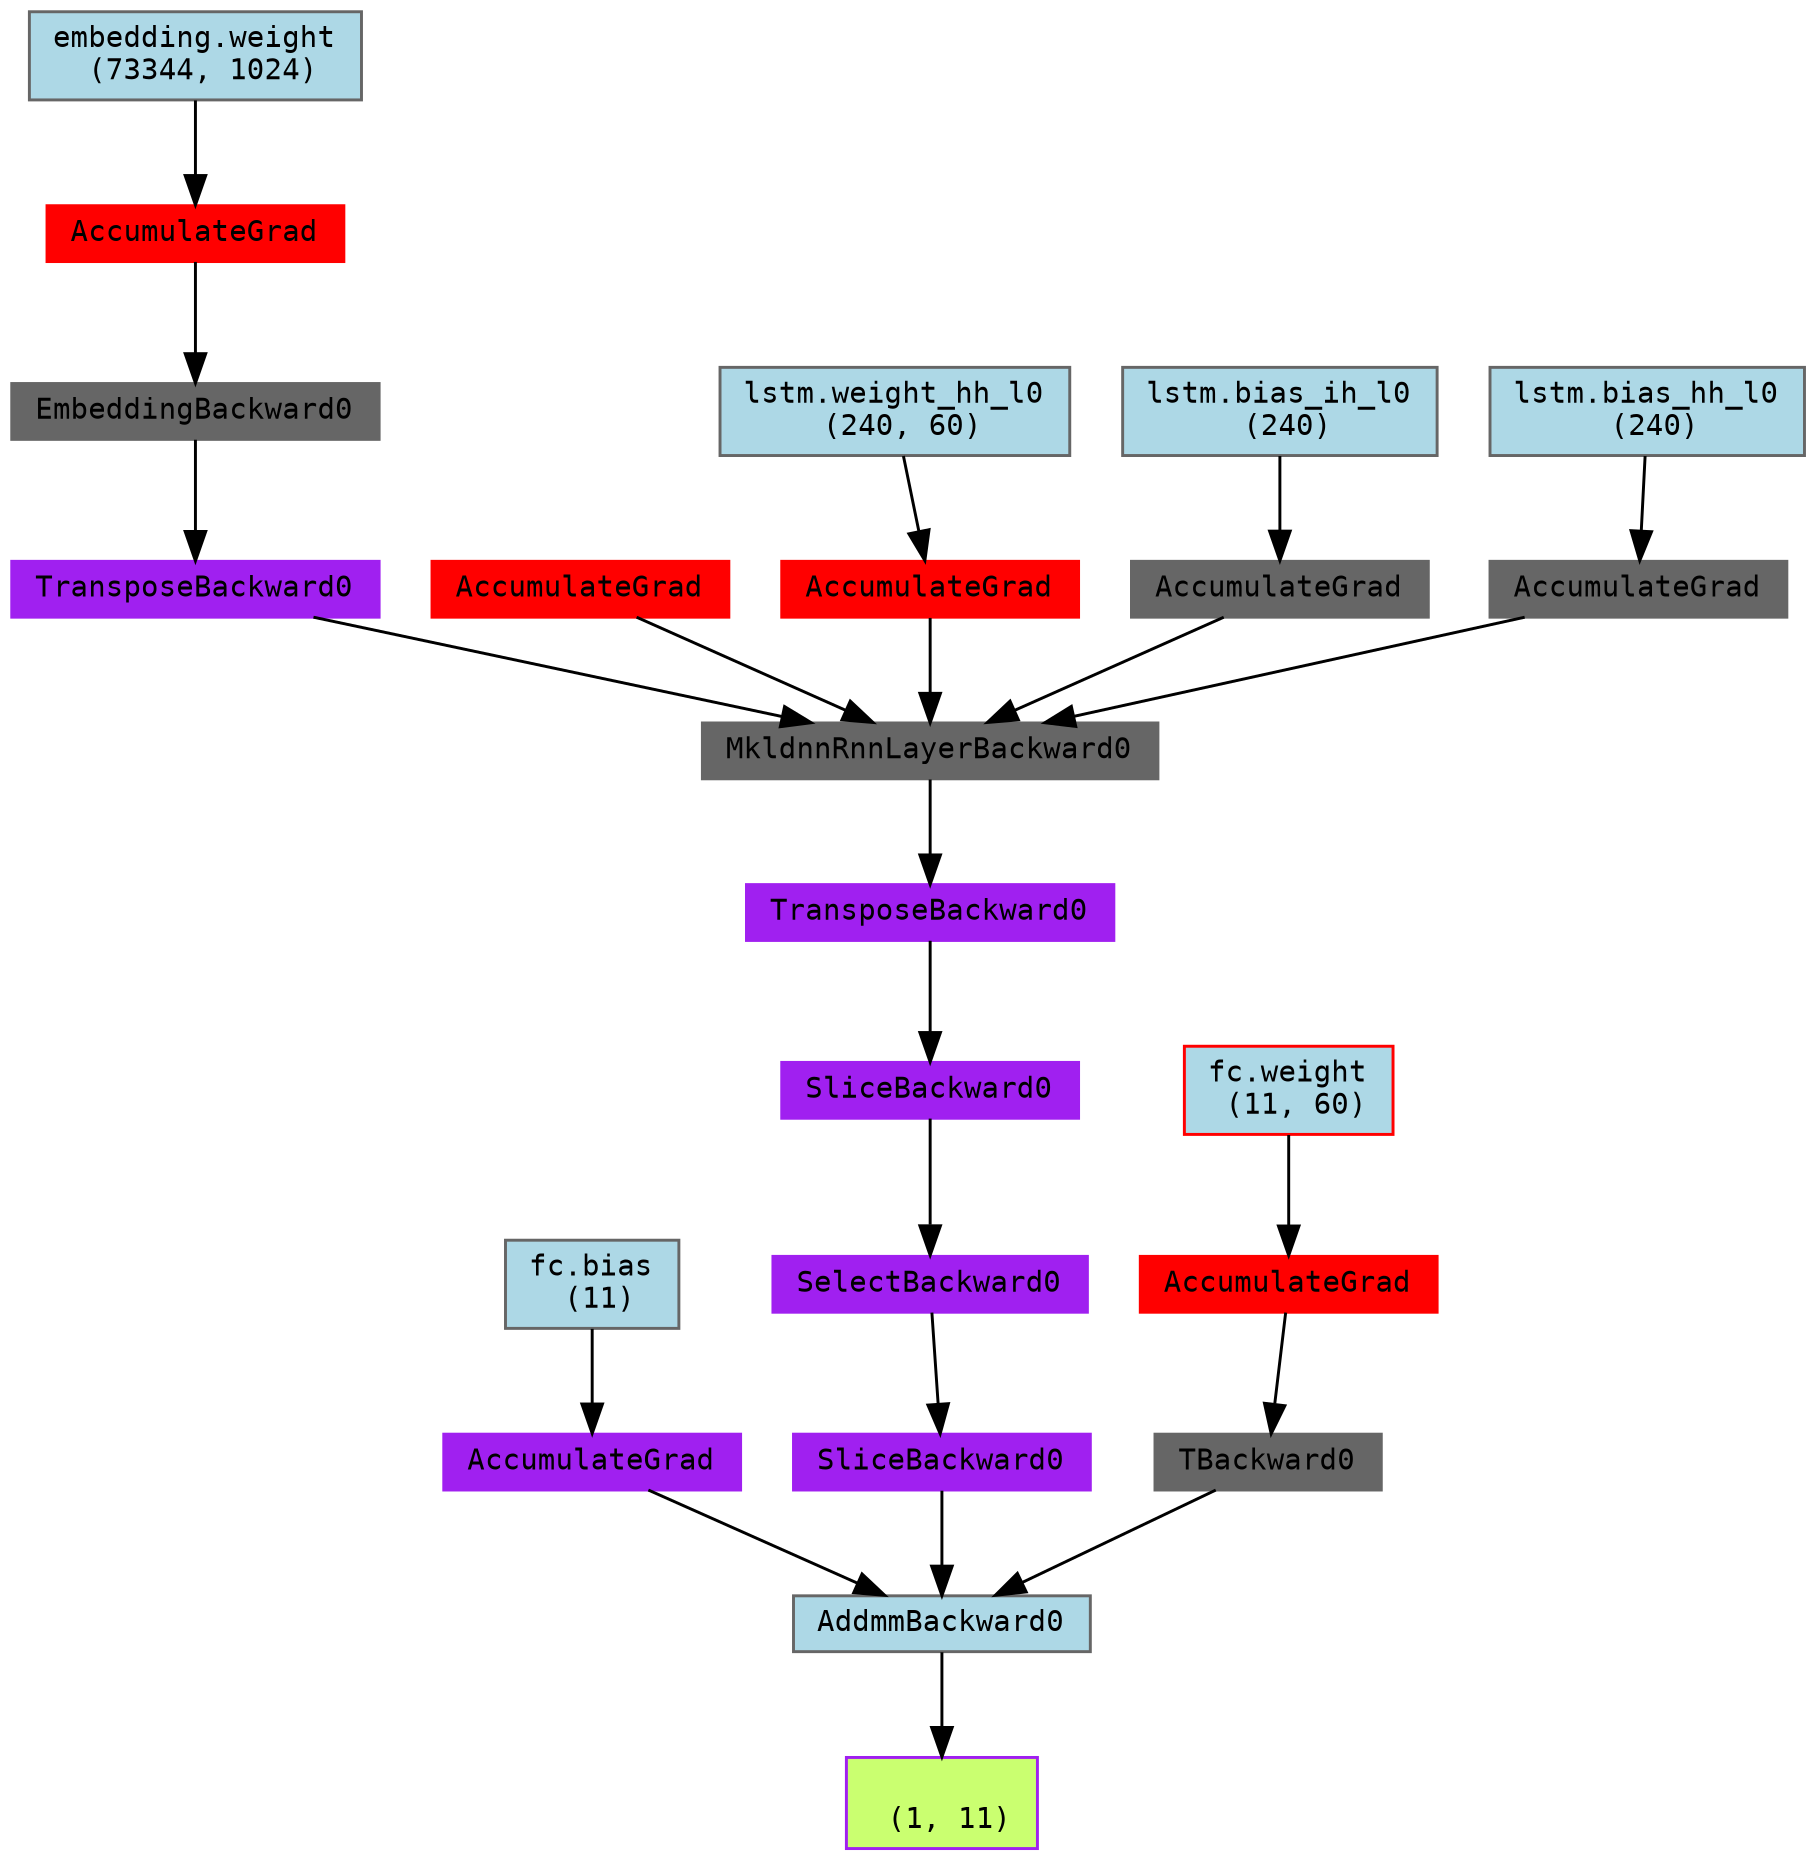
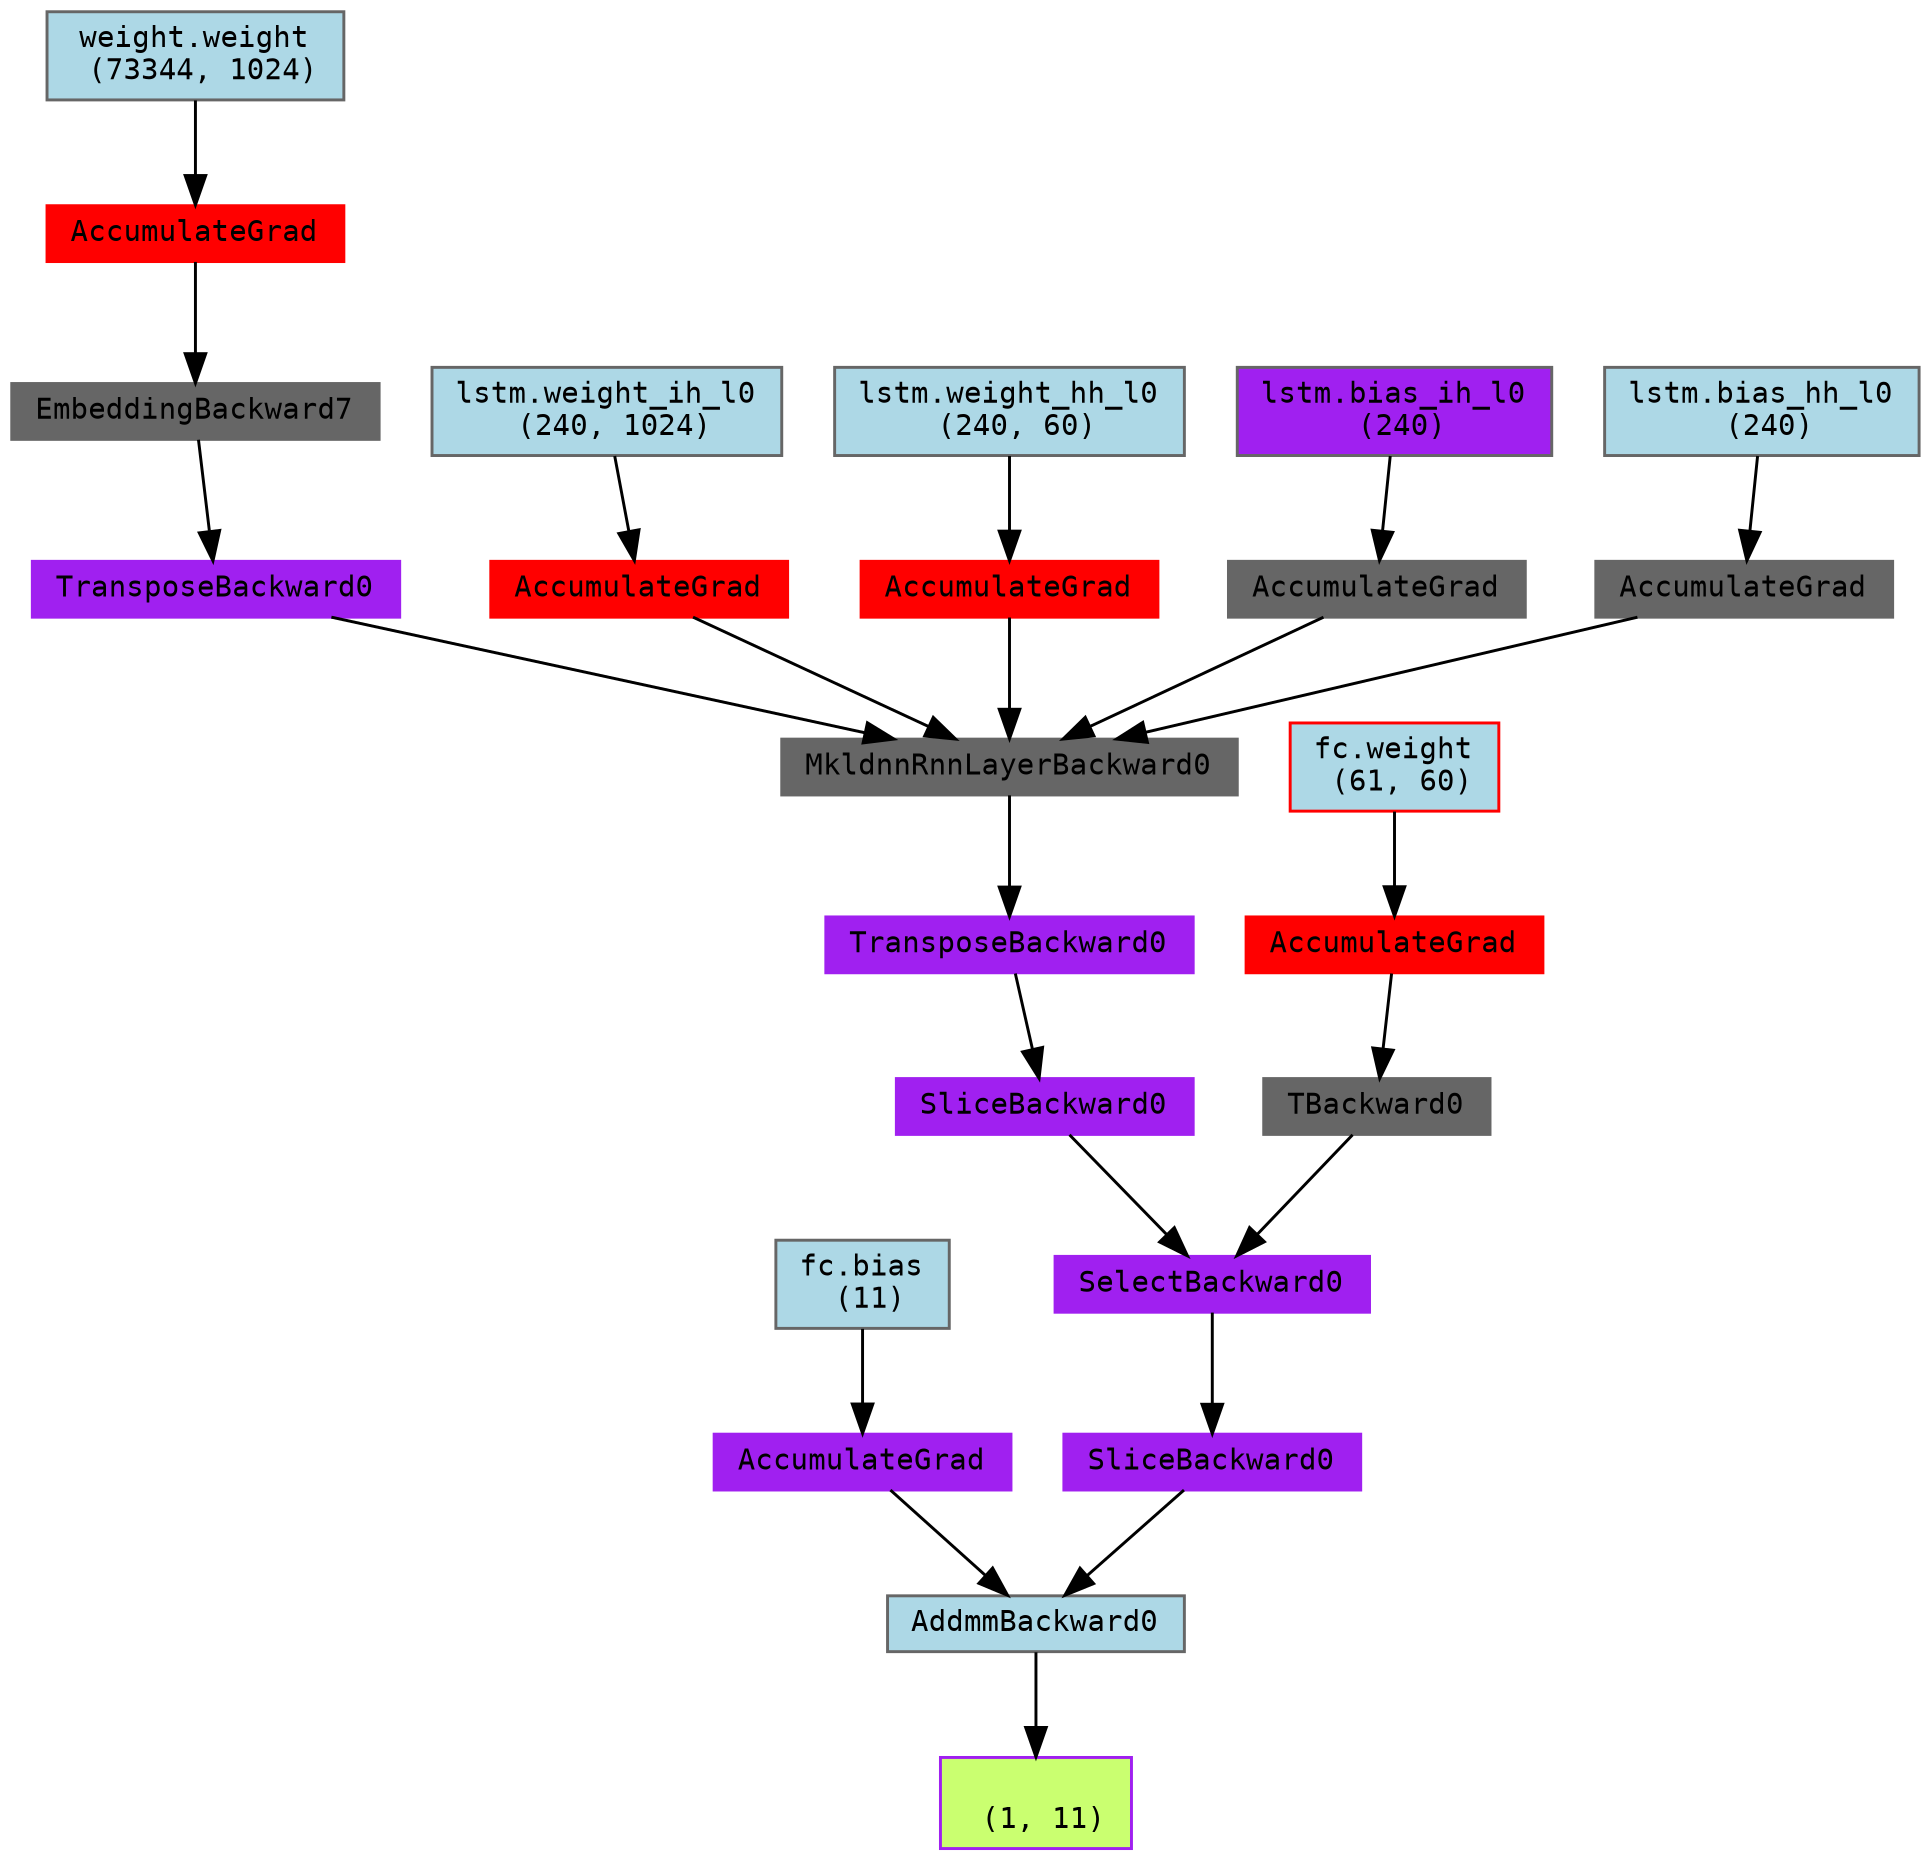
node "embedding.weight (73344, 1024)": label "embedding.weight (73344, 1024)" -> "weight.weight (73344, 1024)"
node "EmbeddingBackward0": label "EmbeddingBackward0" -> "EmbeddingBackward7"
node "lstm.weight_ih_l0 (240, 1024)": added
node "lstm.bias_ih_l0 (240)": fillcolor lightblue -> purple
node "fc.weight (11, 60)": label "fc.weight (11, 60)" -> "fc.weight (61, 60)"
edge "TBackward0" -> "AddmmBackward0": now "TBackward0" -> "SelectBackward0"
